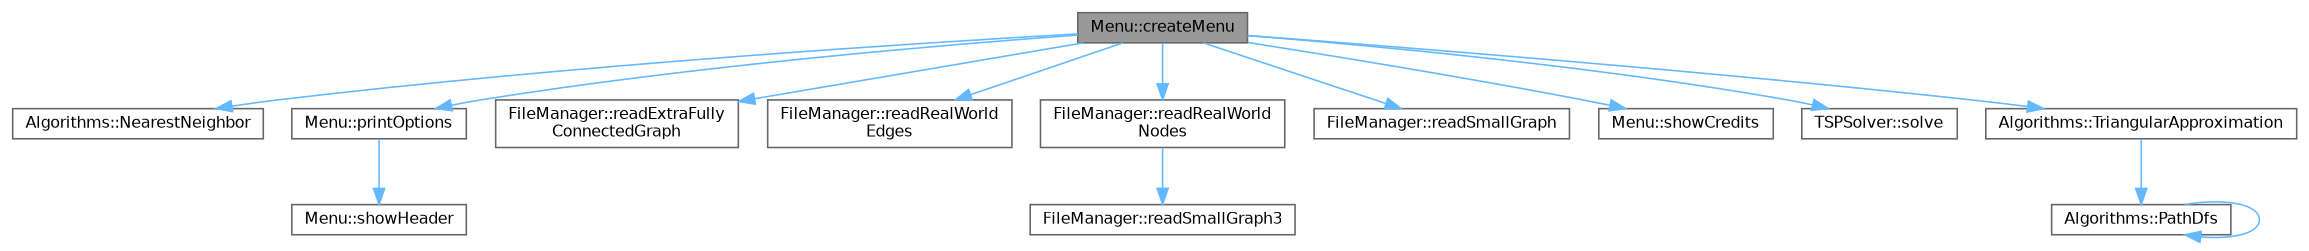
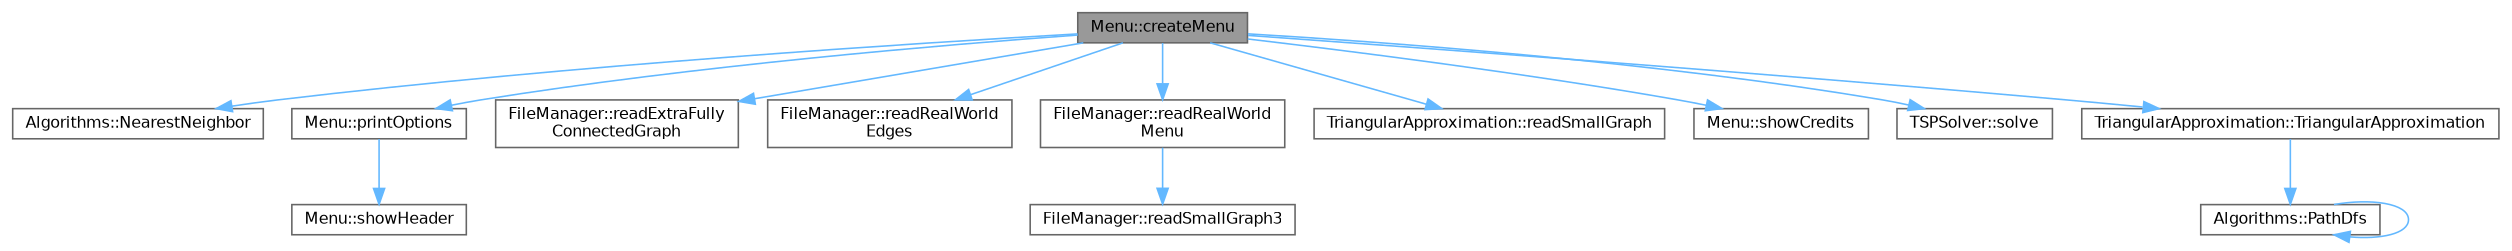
node "FileManager::readRealWorld Nodes": label "FileManager::readRealWorld Nodes" -> "FileManager::readRealWorld Menu"
node "FileManager::readSmallGraph": label "FileManager::readSmallGraph" -> "TriangularApproximation::readSmallGraph"
node "Algorithms::TriangularApproximation": label "Algorithms::TriangularApproximation" -> "TriangularApproximation::TriangularApproximation"
